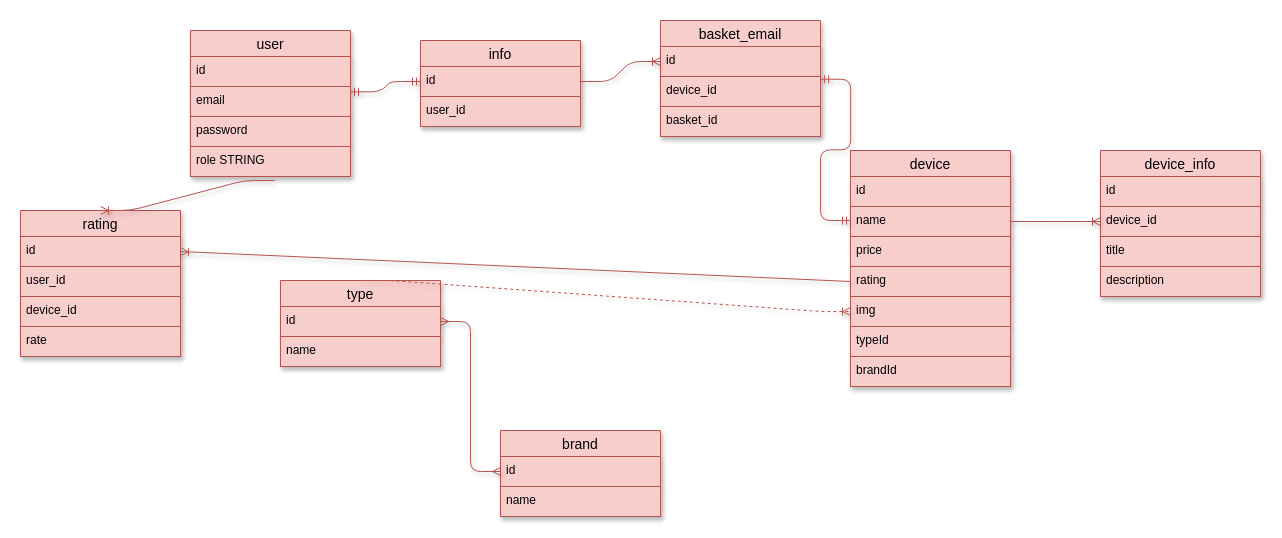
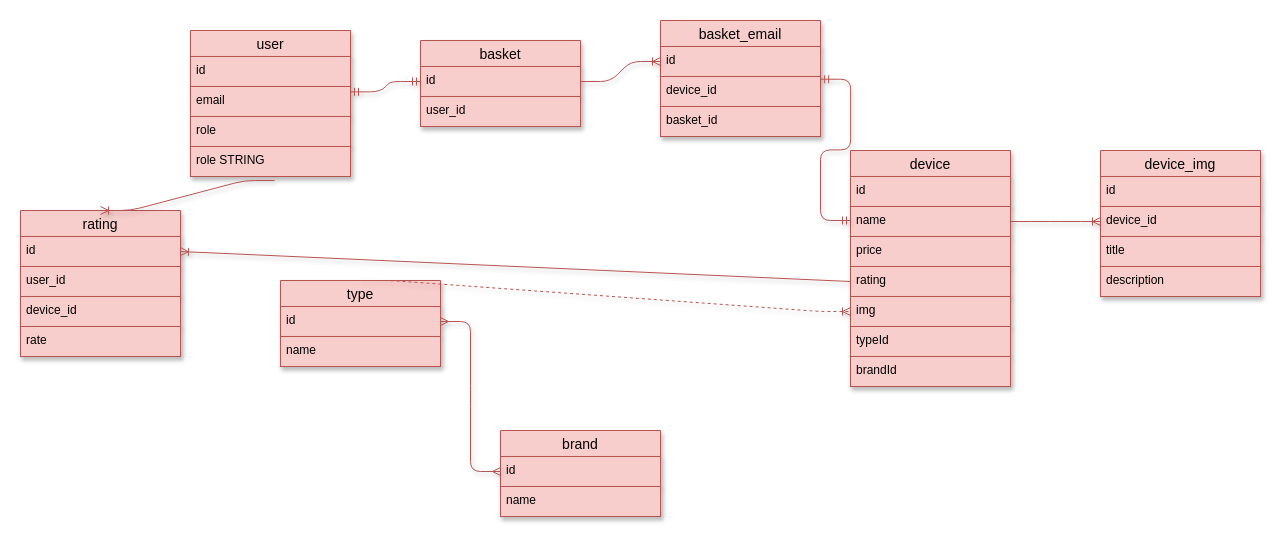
node "info": label "info" -> "basket"
node "password": label "password" -> "role"
node "device_info": label "device_info" -> "device_img"
